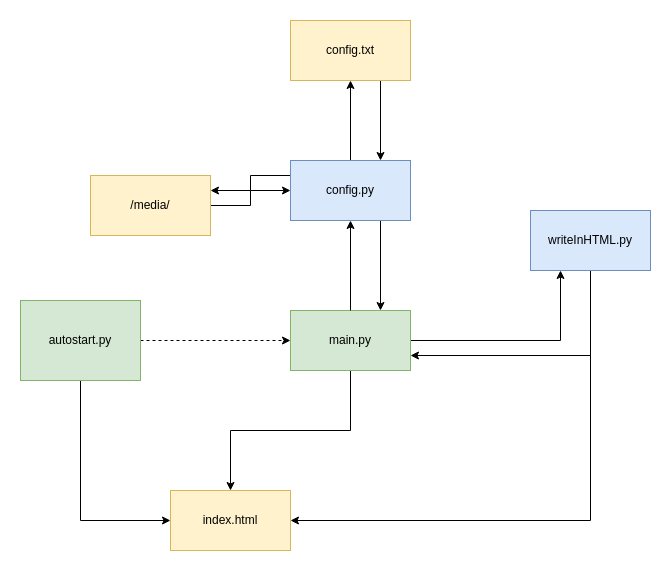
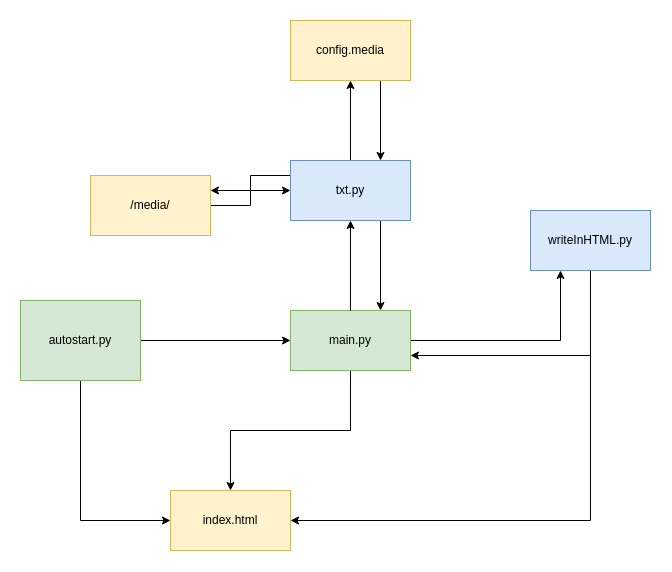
node "config.txt": label "config.txt" -> "config.media"
node "config.py": label "config.py" -> "txt.py"
edge "autostart.py" -> "main.py": style dashed -> solid
